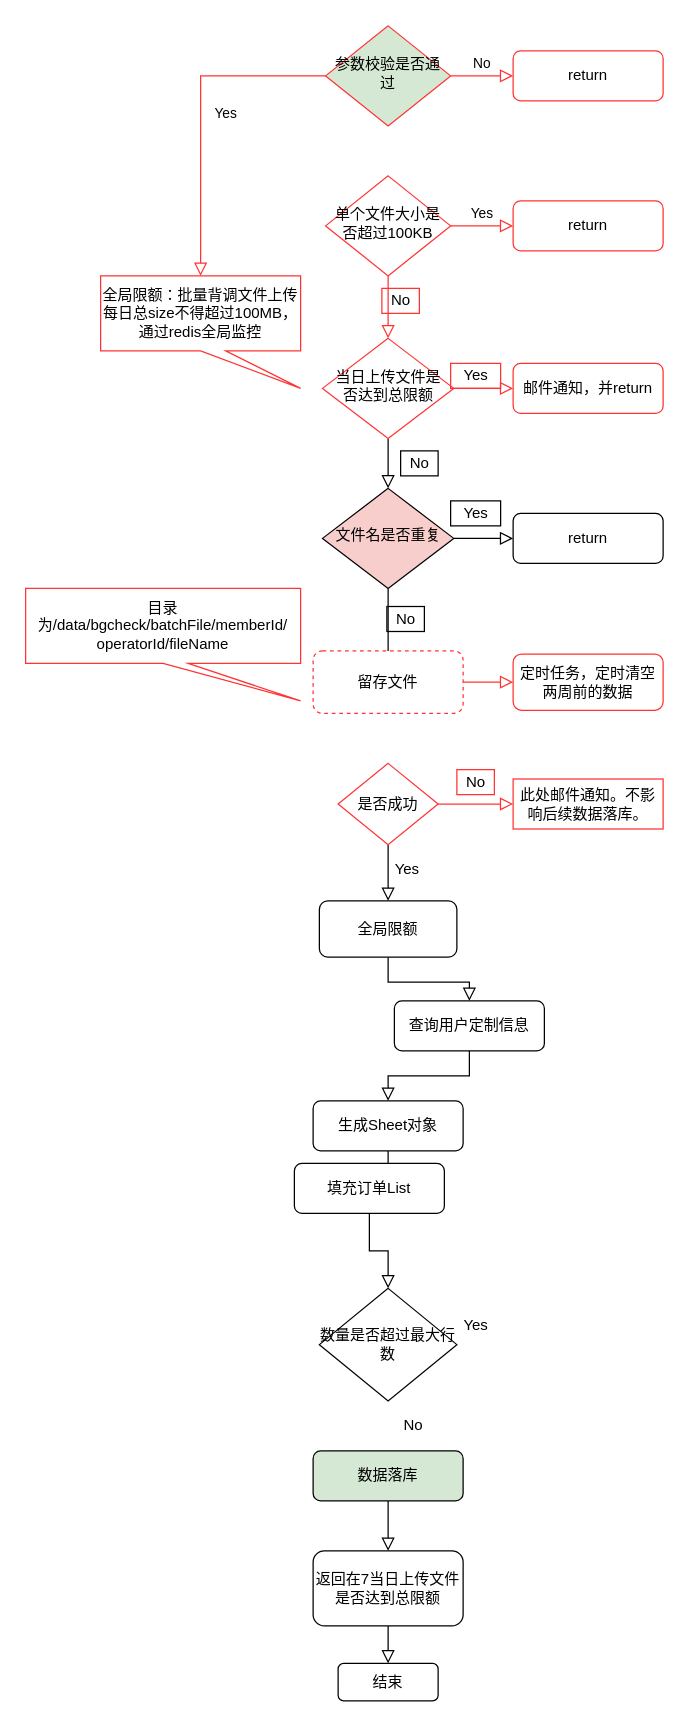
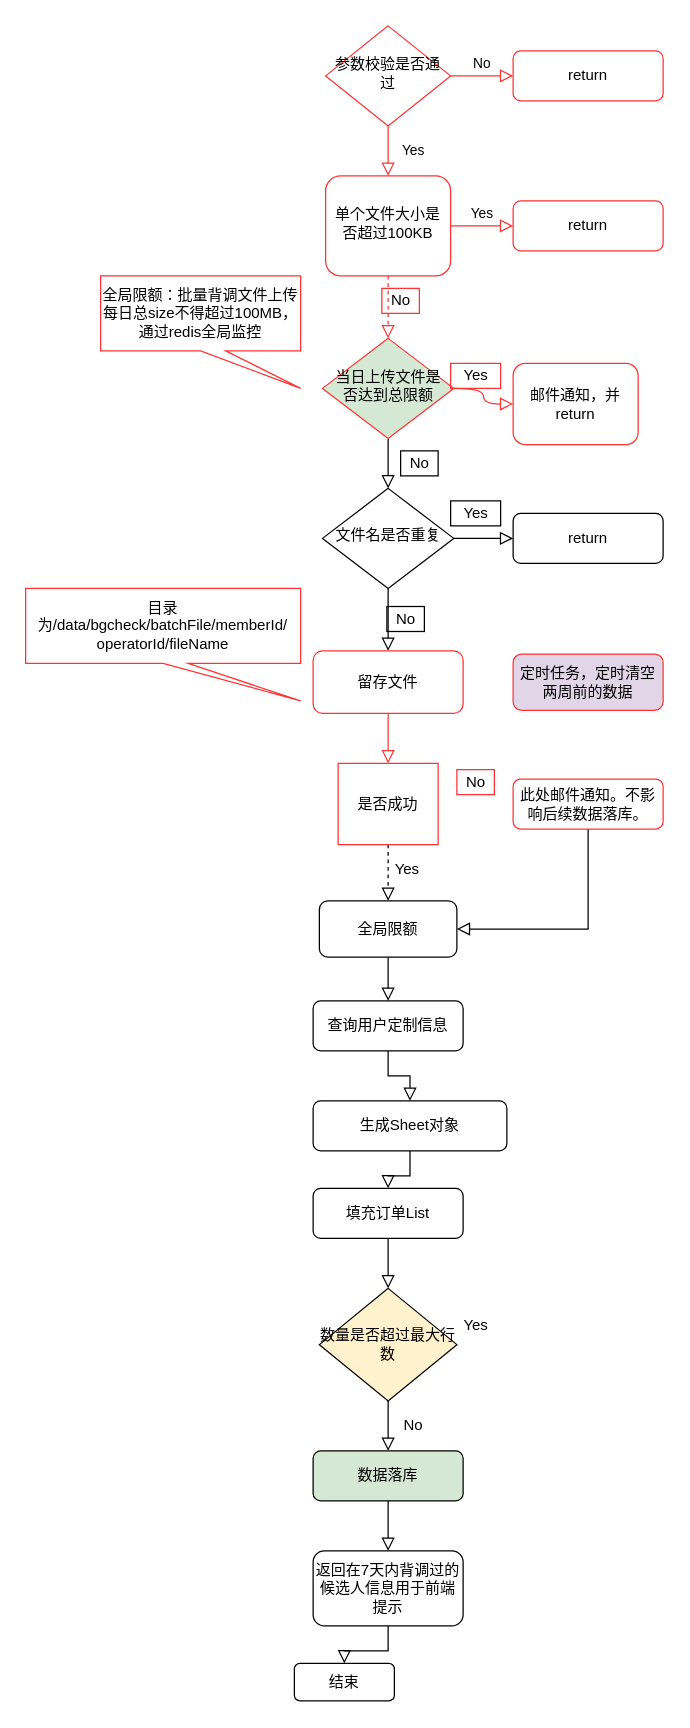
node "参数校验是否通过": fillcolor #d5e8d4 -> #ffffff
edge "参数校验是否通过" -> "全局限额：批量背调文件上传每日总size不得超过100MB，通过redis全局监控": now "参数校验是否通过" -> "单个文件大小是否超过100KB"
node "单个文件大小是否超过100KB": shape diamond -> rounded rectangle
edge "单个文件大小是否超过100KB" -> "当日上传文件是否达到总限额": style solid -> dashed
node "当日上传文件是否达到总限额": fillcolor #ffffff -> #d5e8d4
node "邮件通知，并return": size 150x50 -> 125x81
node "文件名是否重复": fillcolor #f8cecc -> #ffffff
edge "文件名是否重复" -- "留存文件": arrowhead none -> block
node "留存文件": style dashed -> solid
edge "留存文件" -> "定时任务，定时清空两周前的数据": now "留存文件" -> "是否成功"
node "定时任务，定时清空两周前的数据": fillcolor #ffffff -> #e1d5e7
node "是否成功": shape diamond -> rectangle
edge "是否成功" -> "此处邮件通知。不影响后续数据落库。": removed
node "此处邮件通知。不影响后续数据落库。": shape rectangle -> rounded rectangle
edge "是否成功" -> "全局限额": style solid -> dashed
edge "此处邮件通知。不影响后续数据落库。" -> "全局限额": added
node "查询用户定制信息": moved (469, 1026) -> (388, 1026)
node "生成Sheet对象": size 150x50 -> 194x50
node "填充订单List": moved (369, 1188) -> (388, 1213)
node "数量是否超过最大行数": fillcolor #ffffff -> #fff2cc
edge "数量是否超过最大行数" -> "数据落库": added
node "返回在7当日上传文件是否达到总限额": label "返回在7当日上传文件是否达到总限额" -> "返回在7天内背调过的候选人信息用于前端提示"
node "结束": moved (388, 1682) -> (344, 1682)
